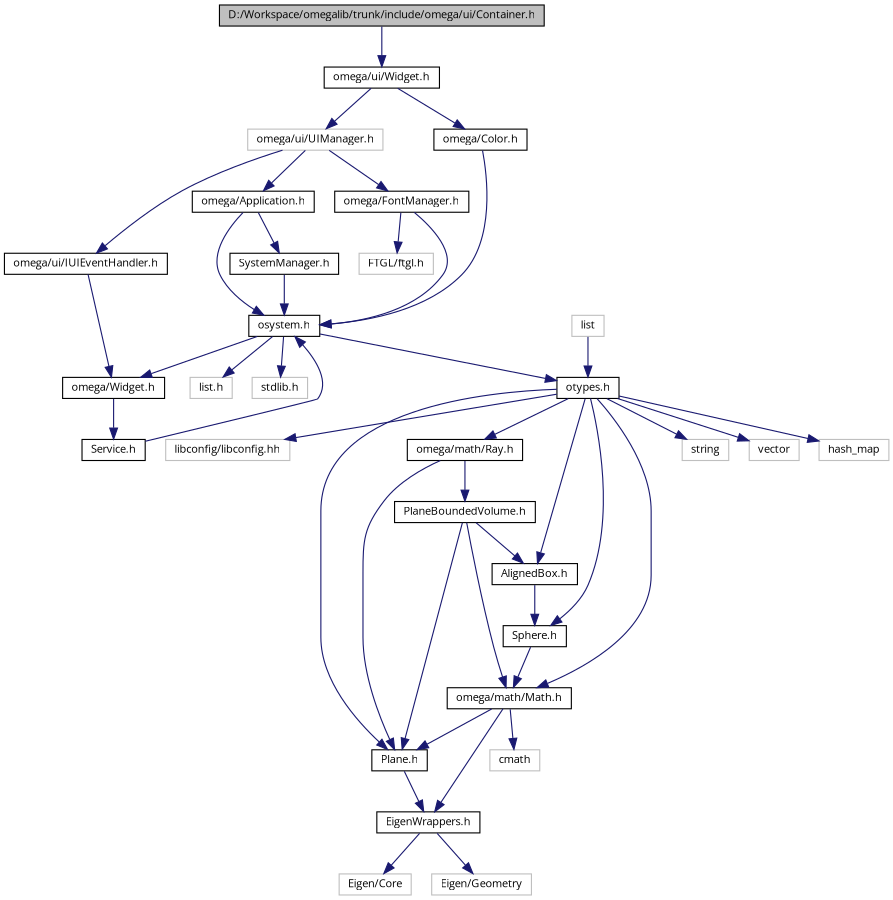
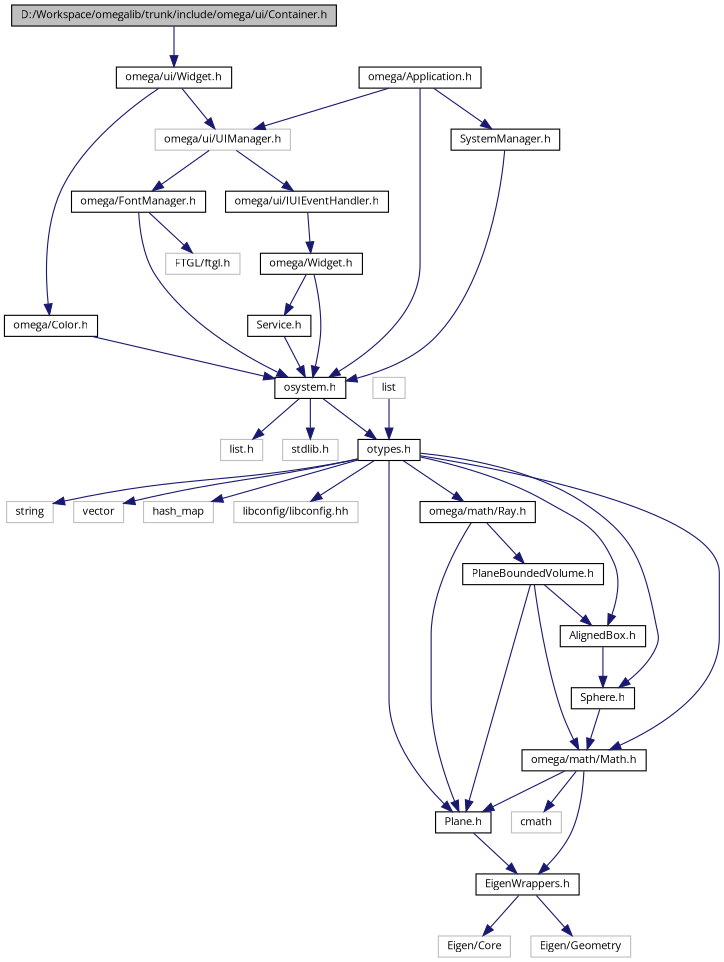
edge "omega/ui/UIManager.h" -> "omega/Application.h": reversed
edge "osystem.h" -> "omega/Widget.h": reversed
